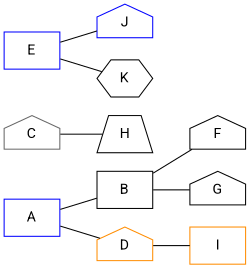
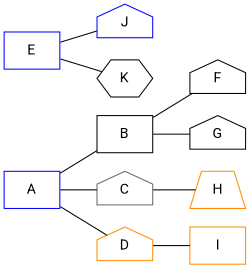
node "H": color black -> darkorange
edge "A" -- "C": added
